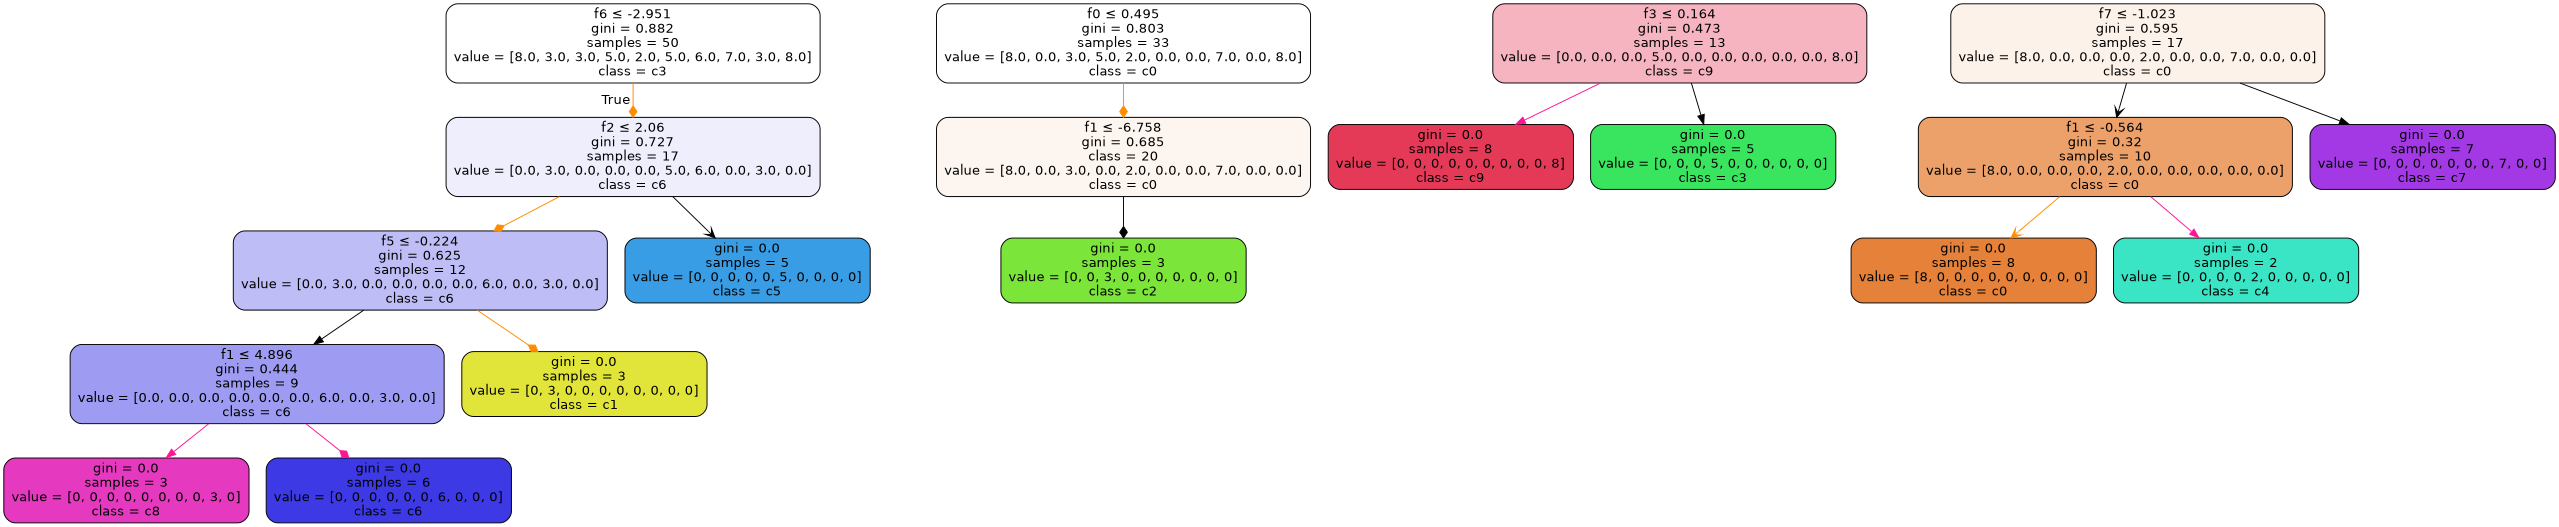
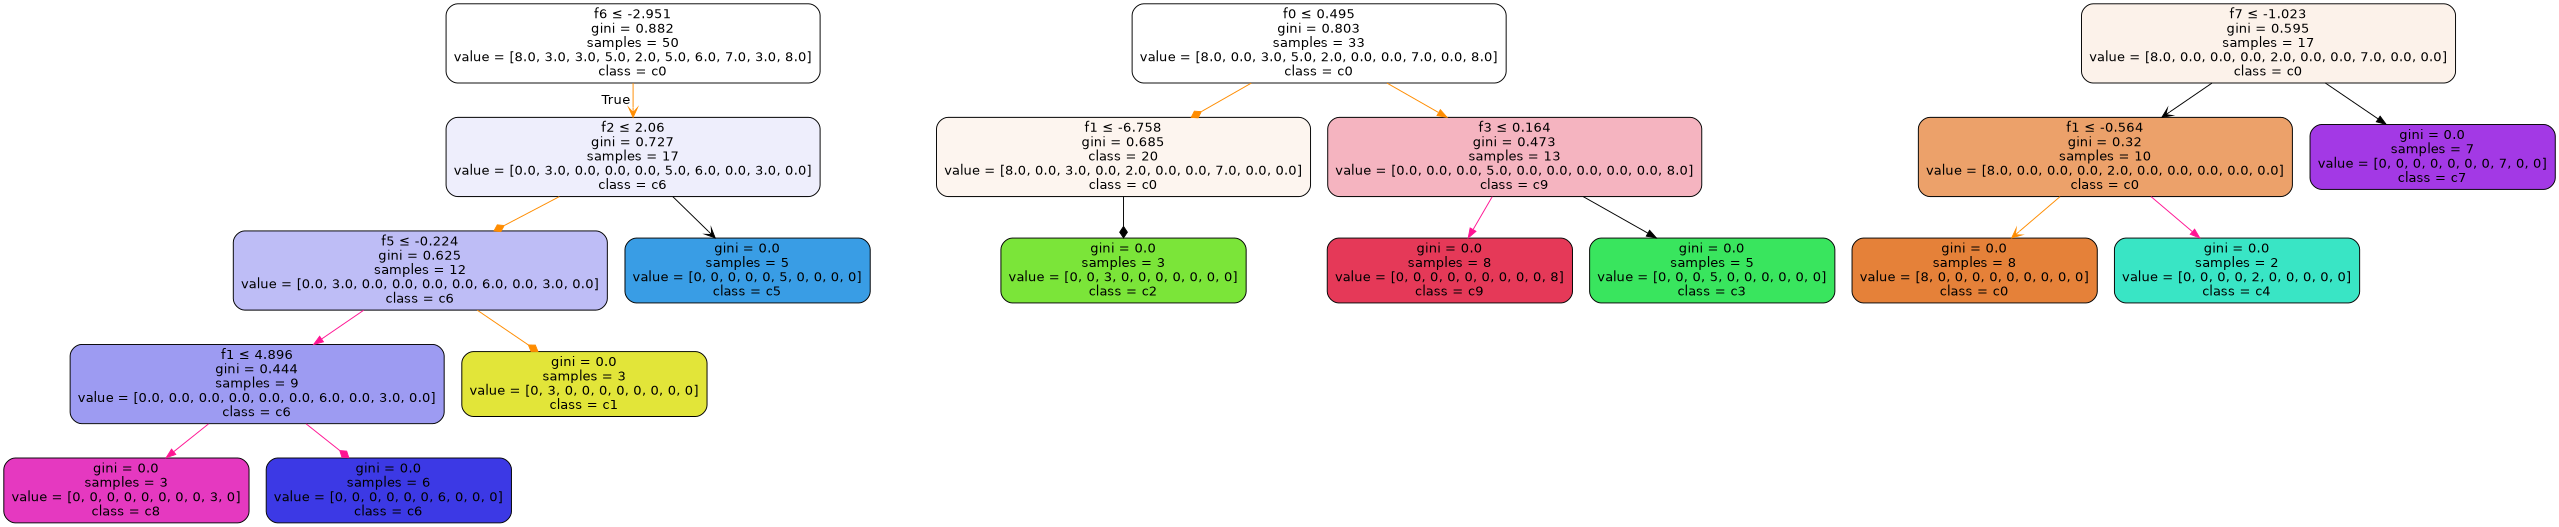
node "f6 ≤ -2.951": text "class = c3" -> "class = c0"
edge "f6 ≤ -2.951" -> "f2 ≤ 2.06": arrowhead diamond -> vee
edge "f0 ≤ 0.495" -> "f3 ≤ 0.164": added
edge "f5 ≤ -0.224" -> "f1 ≤ 4.896": color black -> deeppink
